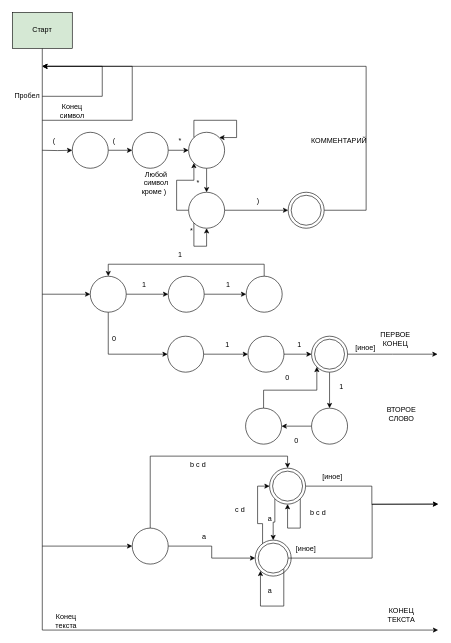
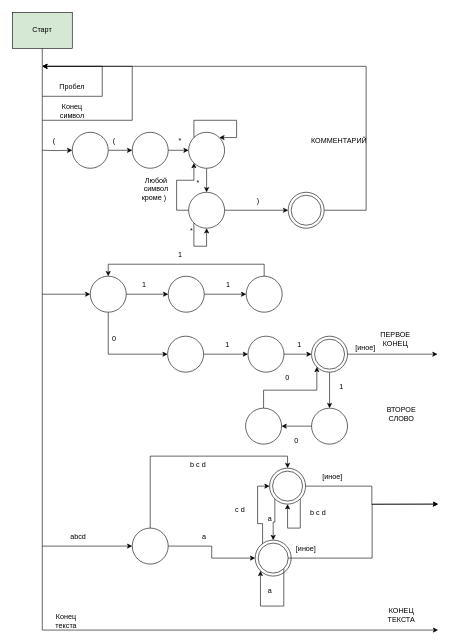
node "Пробел": moved (27, 96) -> (72, 87)
node "Любой символ кроме )": moved (156, 183) -> (156, 189)
node "abcd": added
